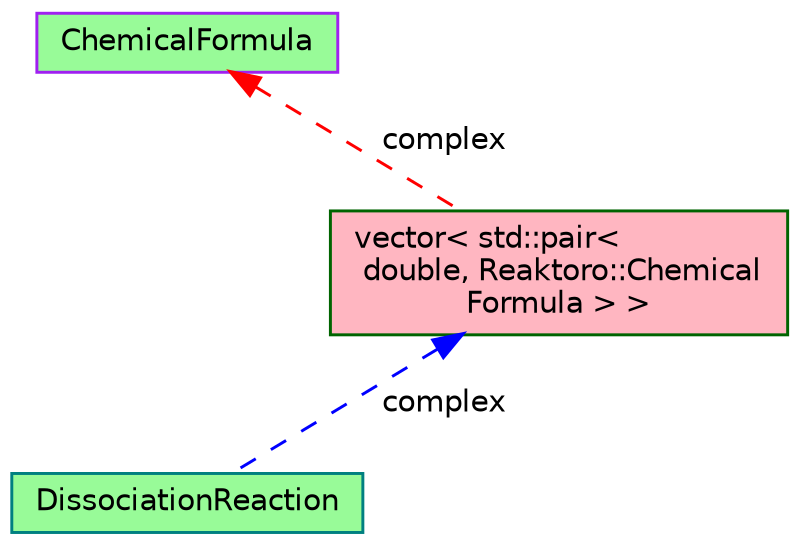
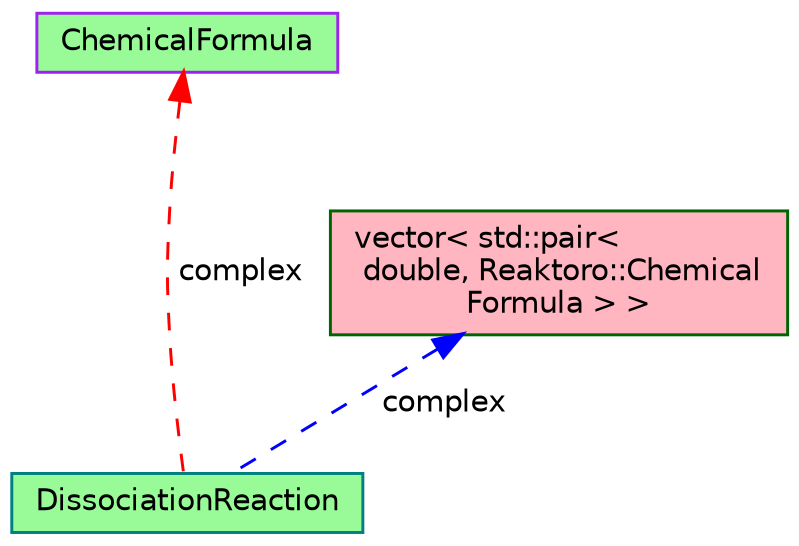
edge "vector< std::pair< double, Reaktoro::Chemical Formula > >" -> "ChemicalFormula": now "DissociationReaction" -> "ChemicalFormula"
